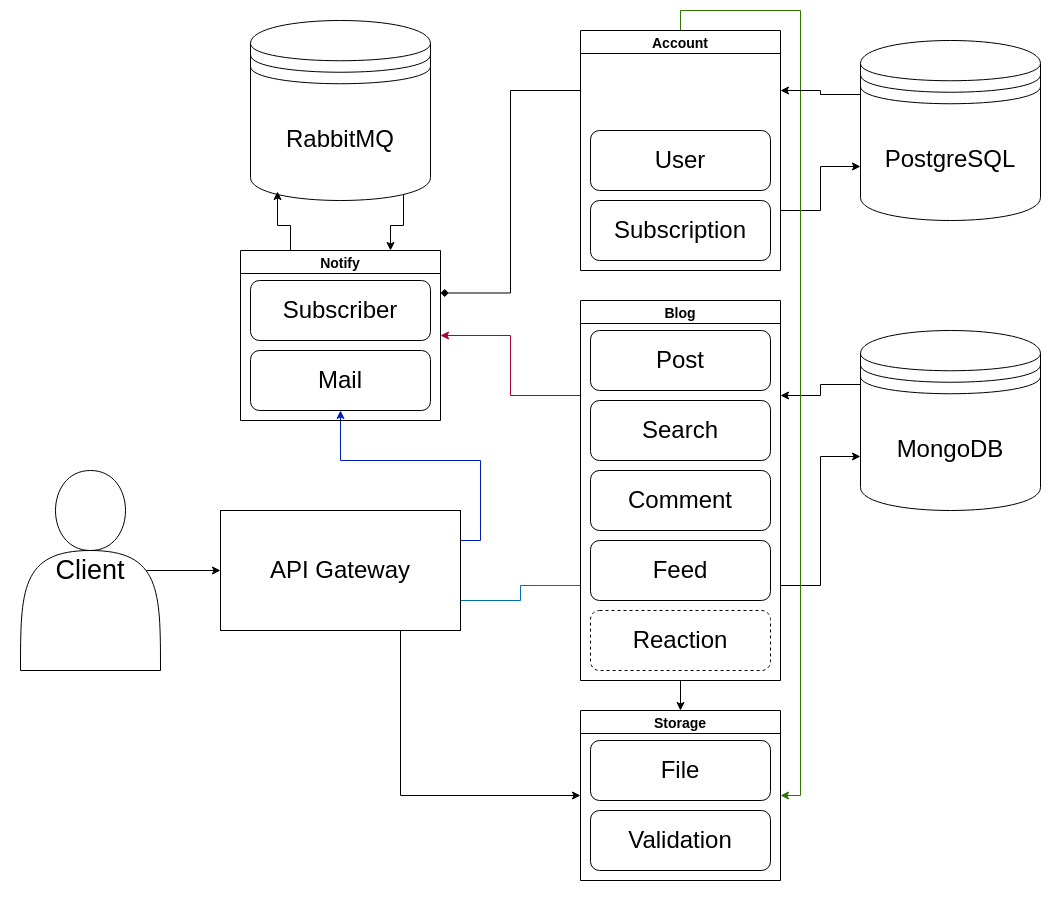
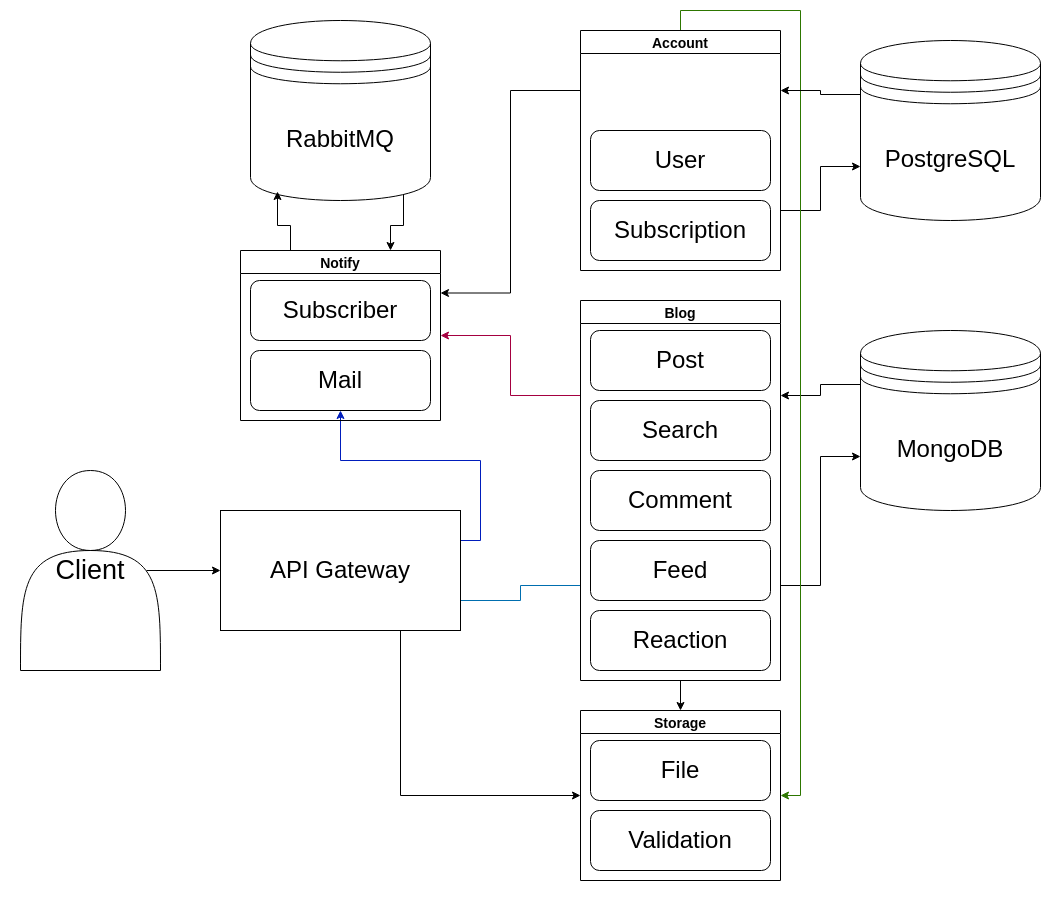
edge "Account" -> "Notify": arrowhead diamond -> classic
node "Reaction": style dashed -> solid
